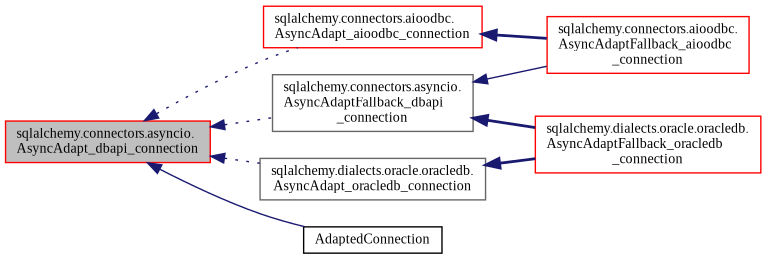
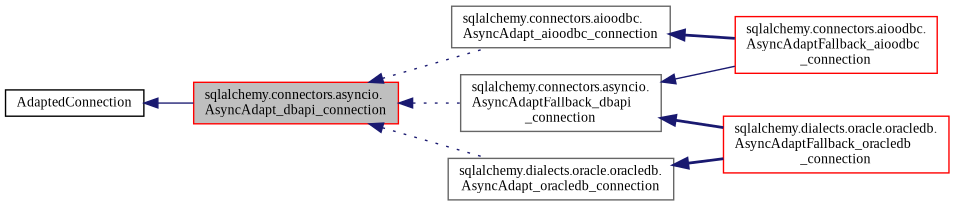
node "sqlalchemy.connectors.aioodbc. AsyncAdapt_aioodbc_connection": color red -> gray40
edge "AdaptedConnection" -> "sqlalchemy.connectors.asyncio. AsyncAdapt_dbapi_connection": reversed
